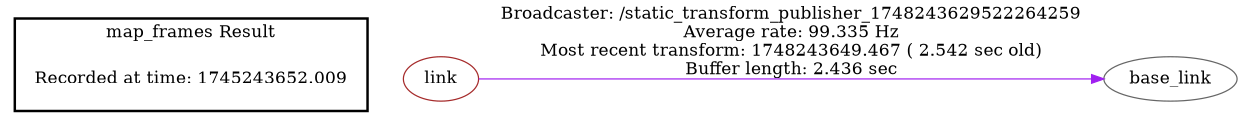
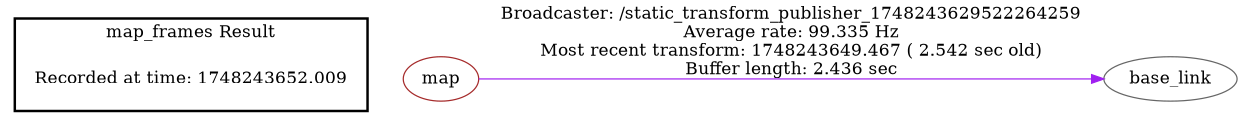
node "Recorded at time: 1745243652.009": label "Recorded at time: 1745243652.009" -> "Recorded at time: 1748243652.009"
node "link": label "link" -> "map"
